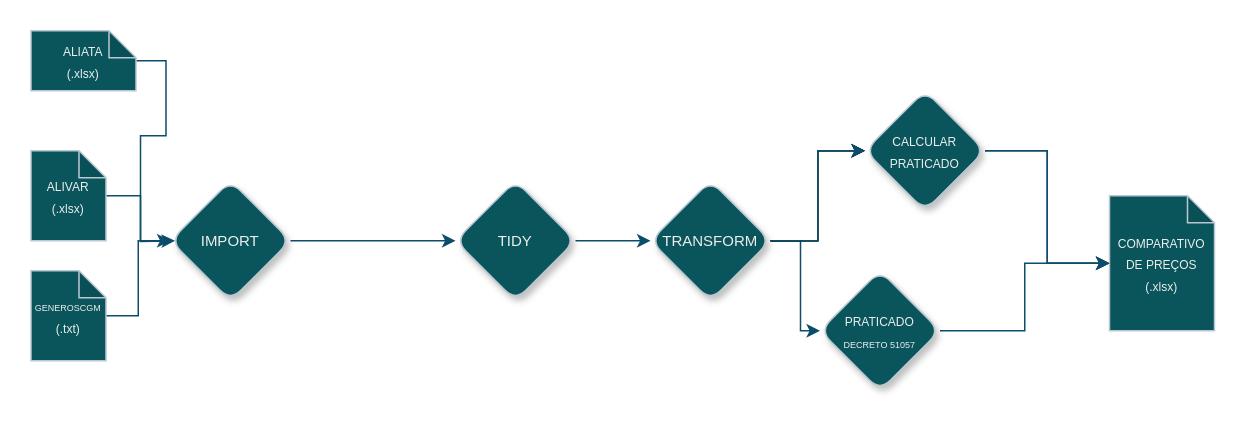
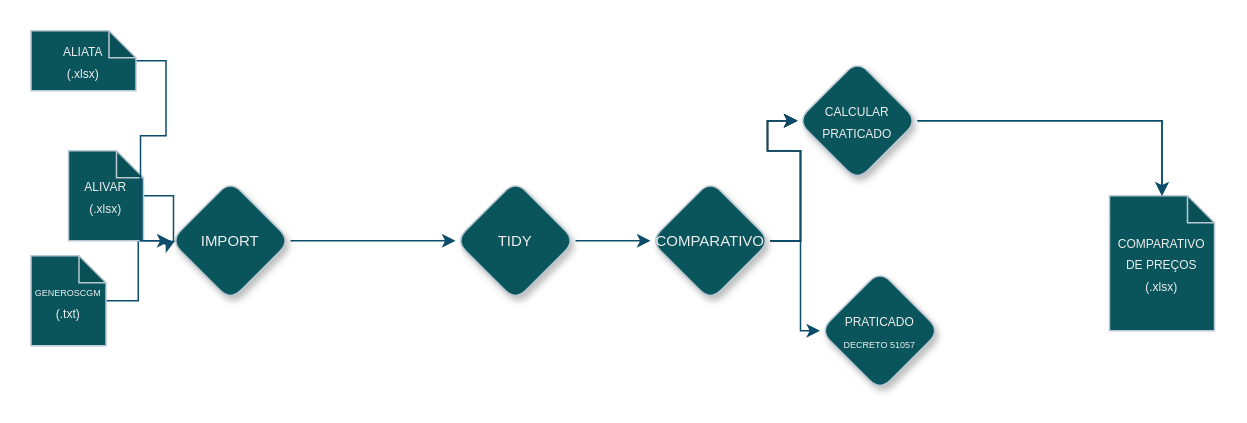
node "CALCULAR PRATICADO": moved (925, 151) -> (857, 121)
node "ALIVAR (.xlsx)": moved (68, 196) -> (106, 196)
node "TRANSFORM": label "TRANSFORM" -> "COMPARATIVO"
node "GENEROSCGM (.txt)": moved (68, 316) -> (68, 301)
edge "PRATICADO DECRETO 51057" -> "COMPARATIVO DE PREÇOS (.xlsx)": removed
